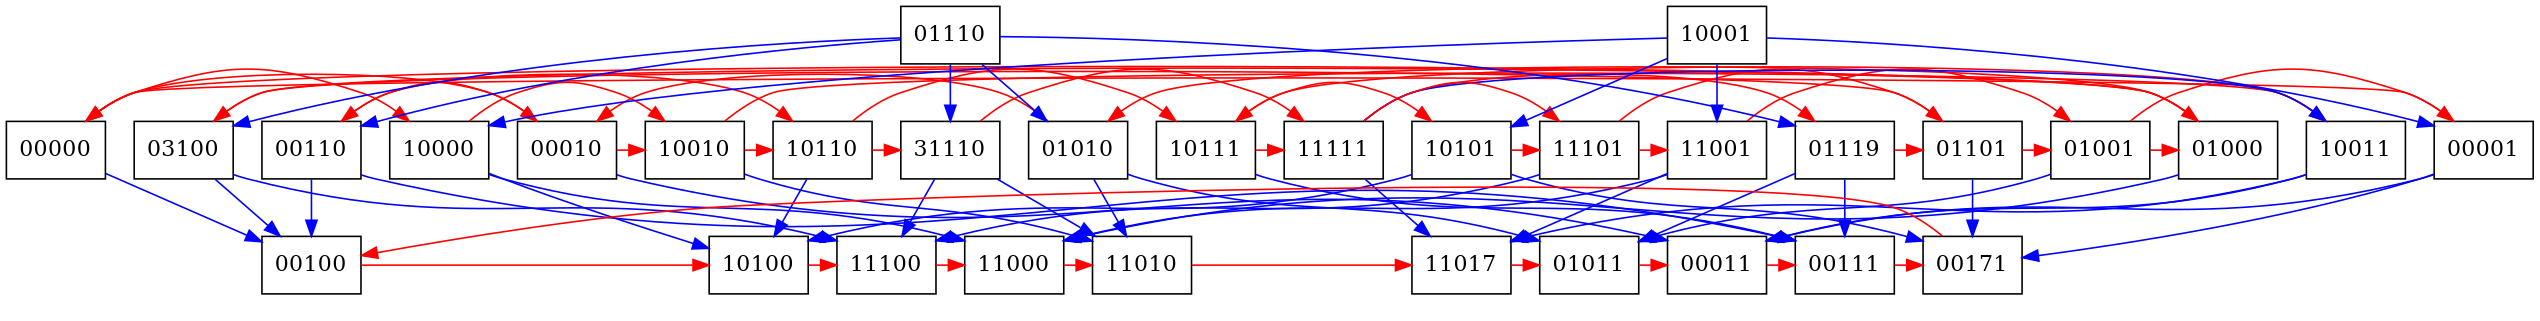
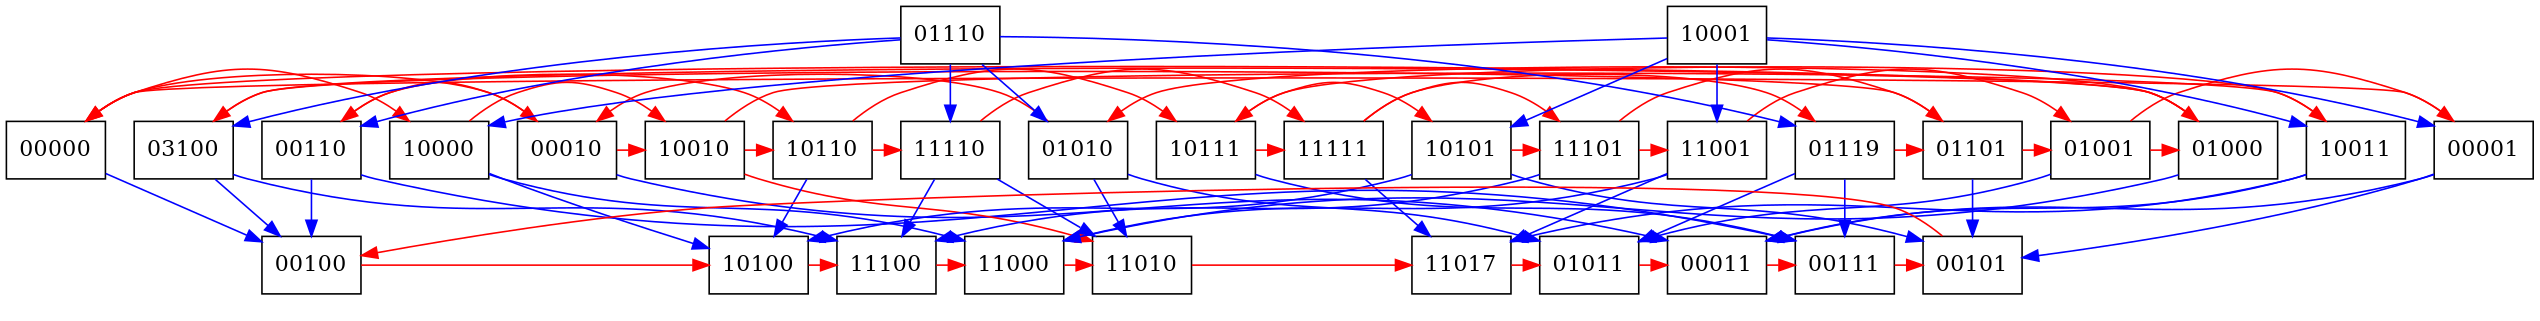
edge "11111" -> "10011": now "10001" -> "10011"
node "31110": label "31110" -> "11110"
edge "10010" -> "11010": color blue -> red
node "00171": label "00171" -> "00101"
